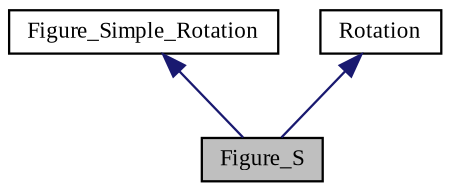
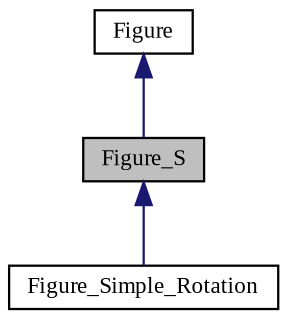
node "Rotation": label "Rotation" -> "Figure"
edge "Figure_S" -> "Figure_Simple_Rotation": reversed
